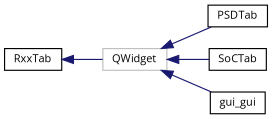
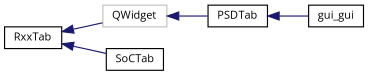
edge "SoCTab" -> "QWidget": now "SoCTab" -> "RxxTab"
edge "gui_gui" -> "QWidget": now "gui_gui" -> "PSDTab"
